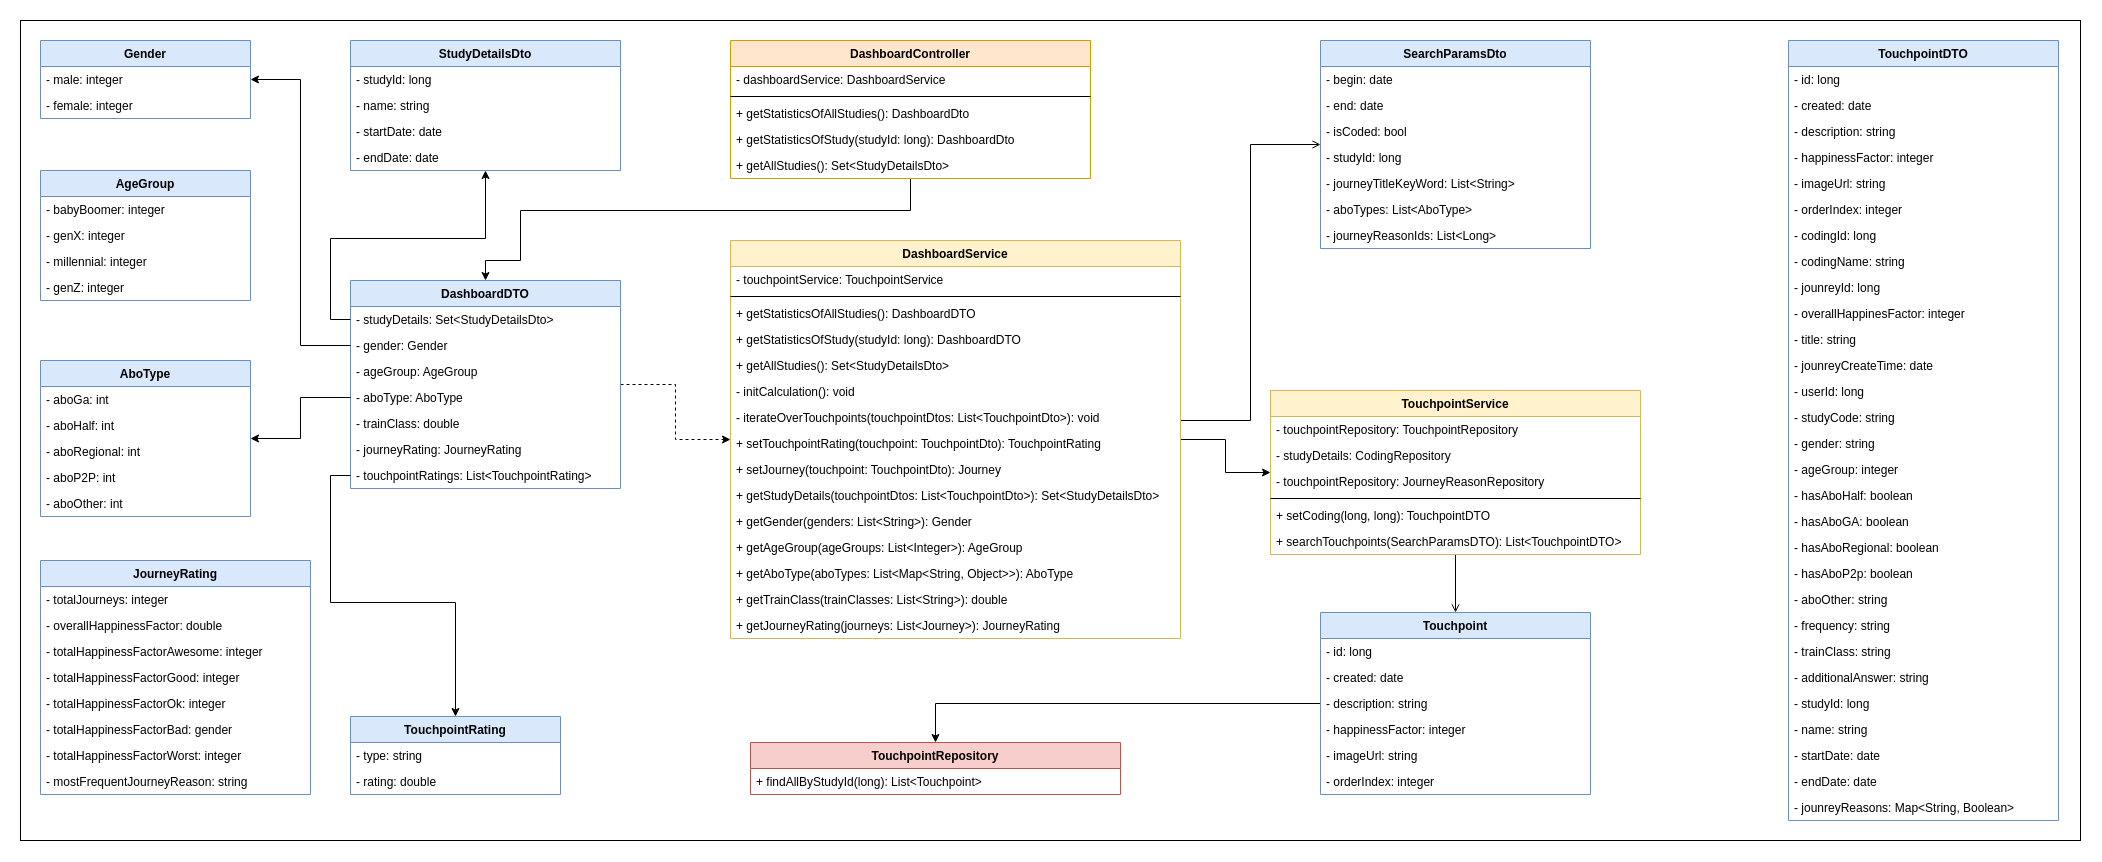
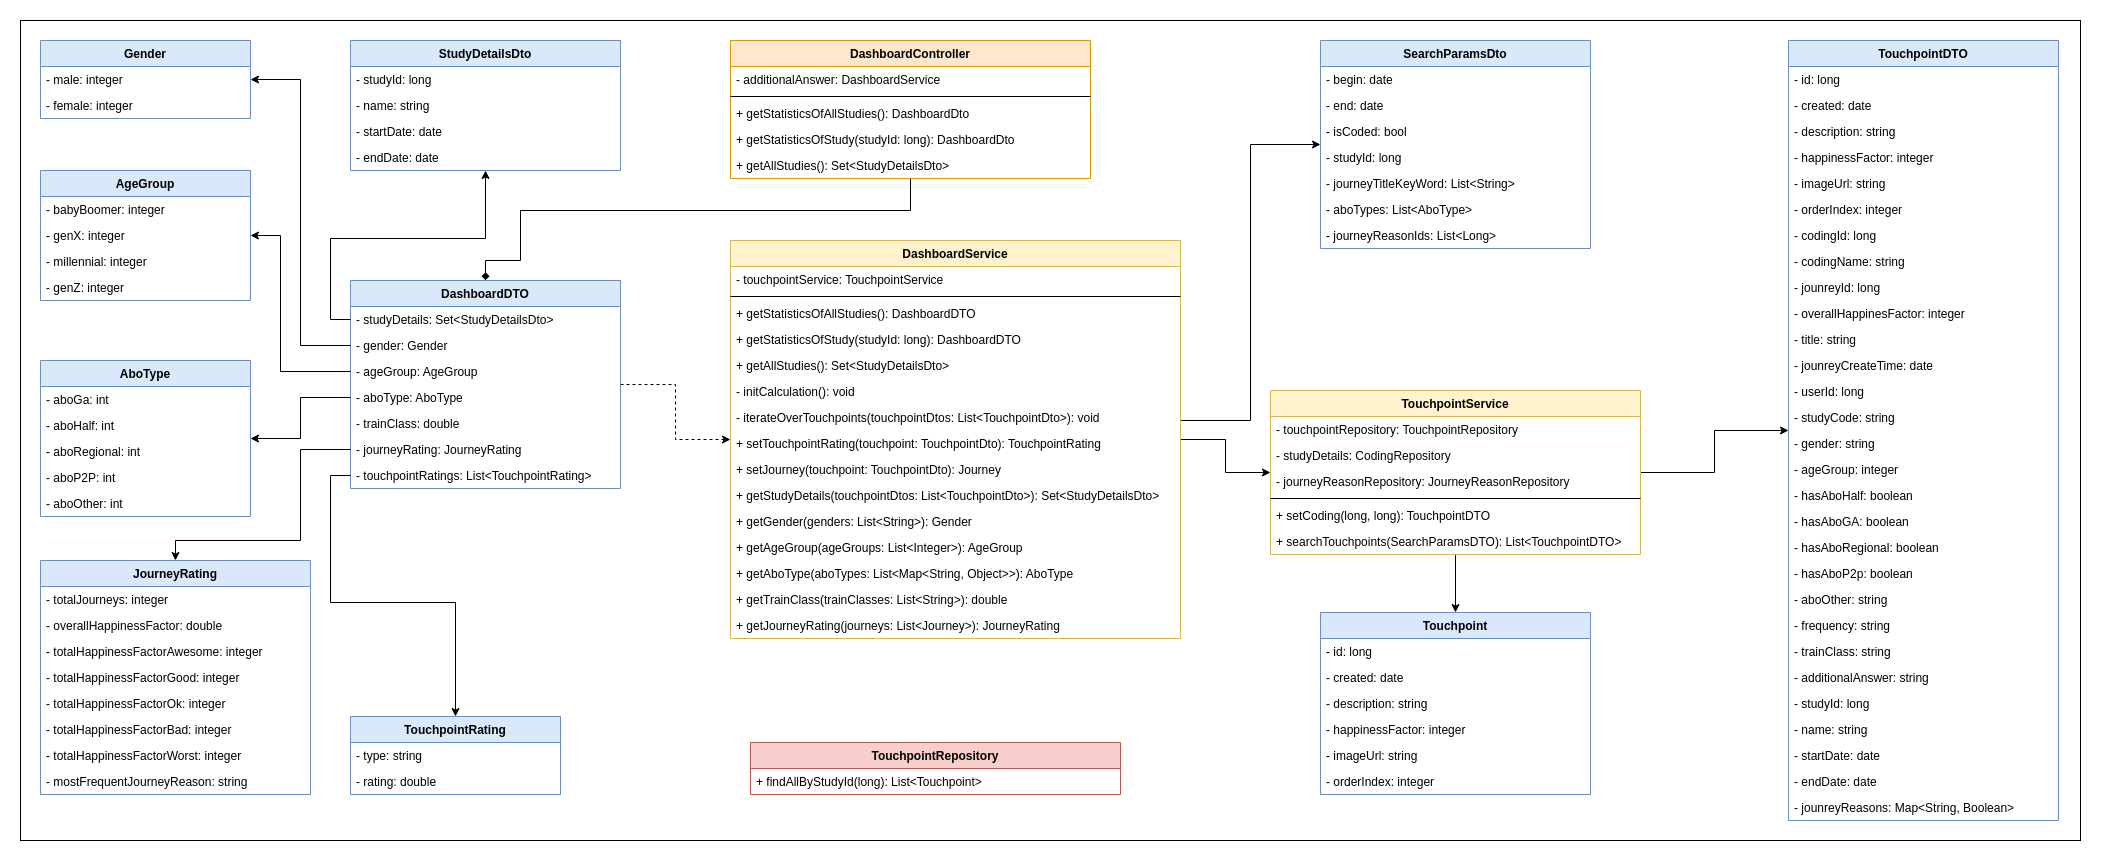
node "- dashboardService: DashboardService": label "- dashboardService: DashboardService" -> "- additionalAnswer: DashboardService"
edge "DashboardService" -> "SearchParamsDto": arrowhead open -> classic
edge "DashboardController" -> "DashboardDTO": arrowhead classic -> diamond
edge "- ageGroup: AgeGroup" -> "AgeGroup": added
edge "TouchpointService" -> "TouchpointDTO": added
node "- touchpointRepository: JourneyReasonRepository": label "- touchpointRepository: JourneyReasonRepository" -> "- journeyReasonRepository: JourneyReasonRepository"
edge "- journeyRating: JourneyRating" -> "JourneyRating": added
edge "TouchpointService" -> "Touchpoint": arrowhead open -> classic
edge "Touchpoint" -> "TouchpointRepository": removed
node "- totalHappinessFactorBad: gender": label "- totalHappinessFactorBad: gender" -> "- totalHappinessFactorBad: integer"
